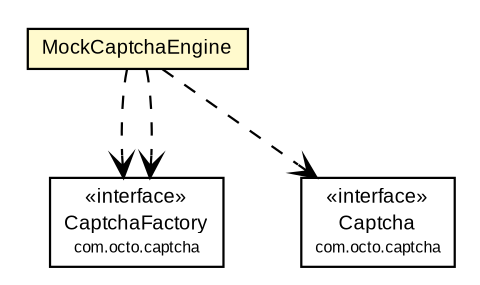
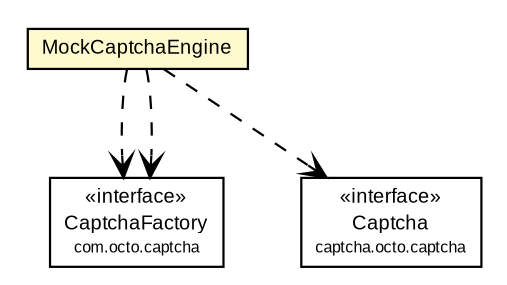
node "Captcha": text "com.octo.captcha" -> "captcha.octo.captcha"
